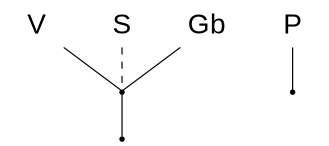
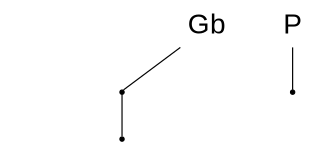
node "V": removed
node "S": removed
